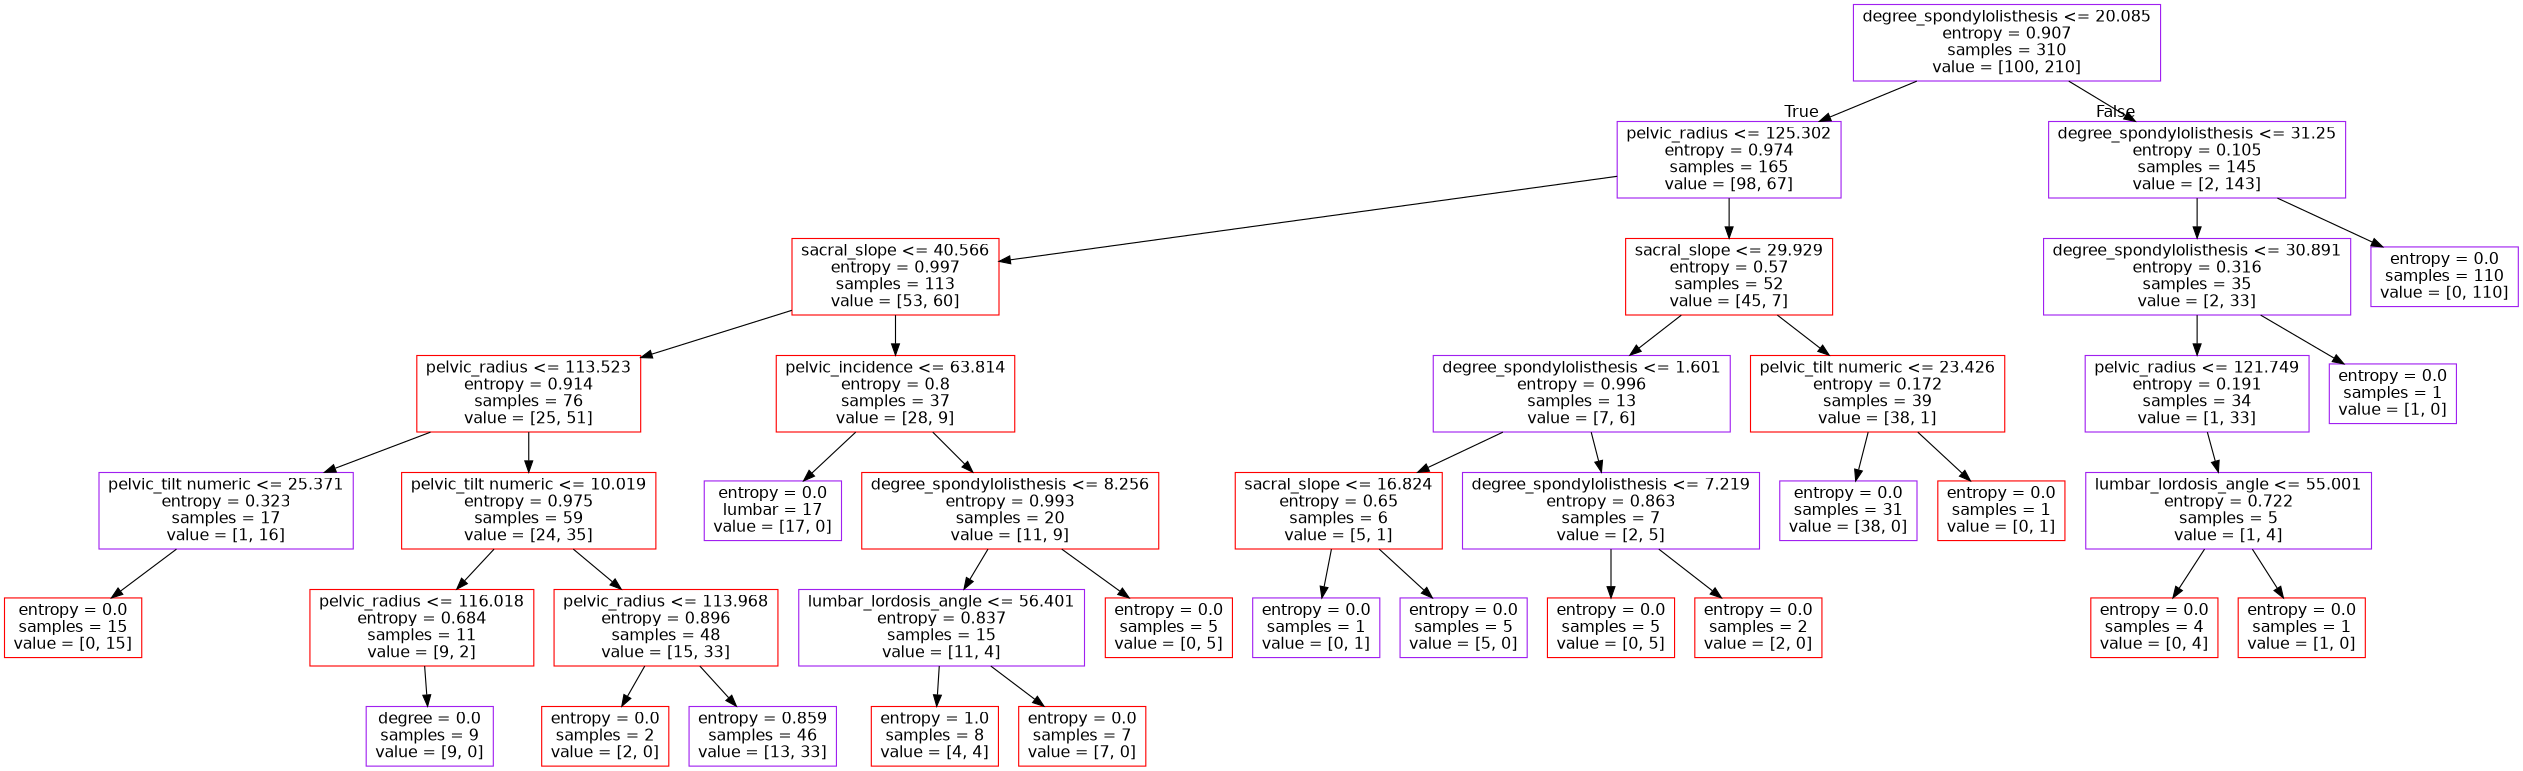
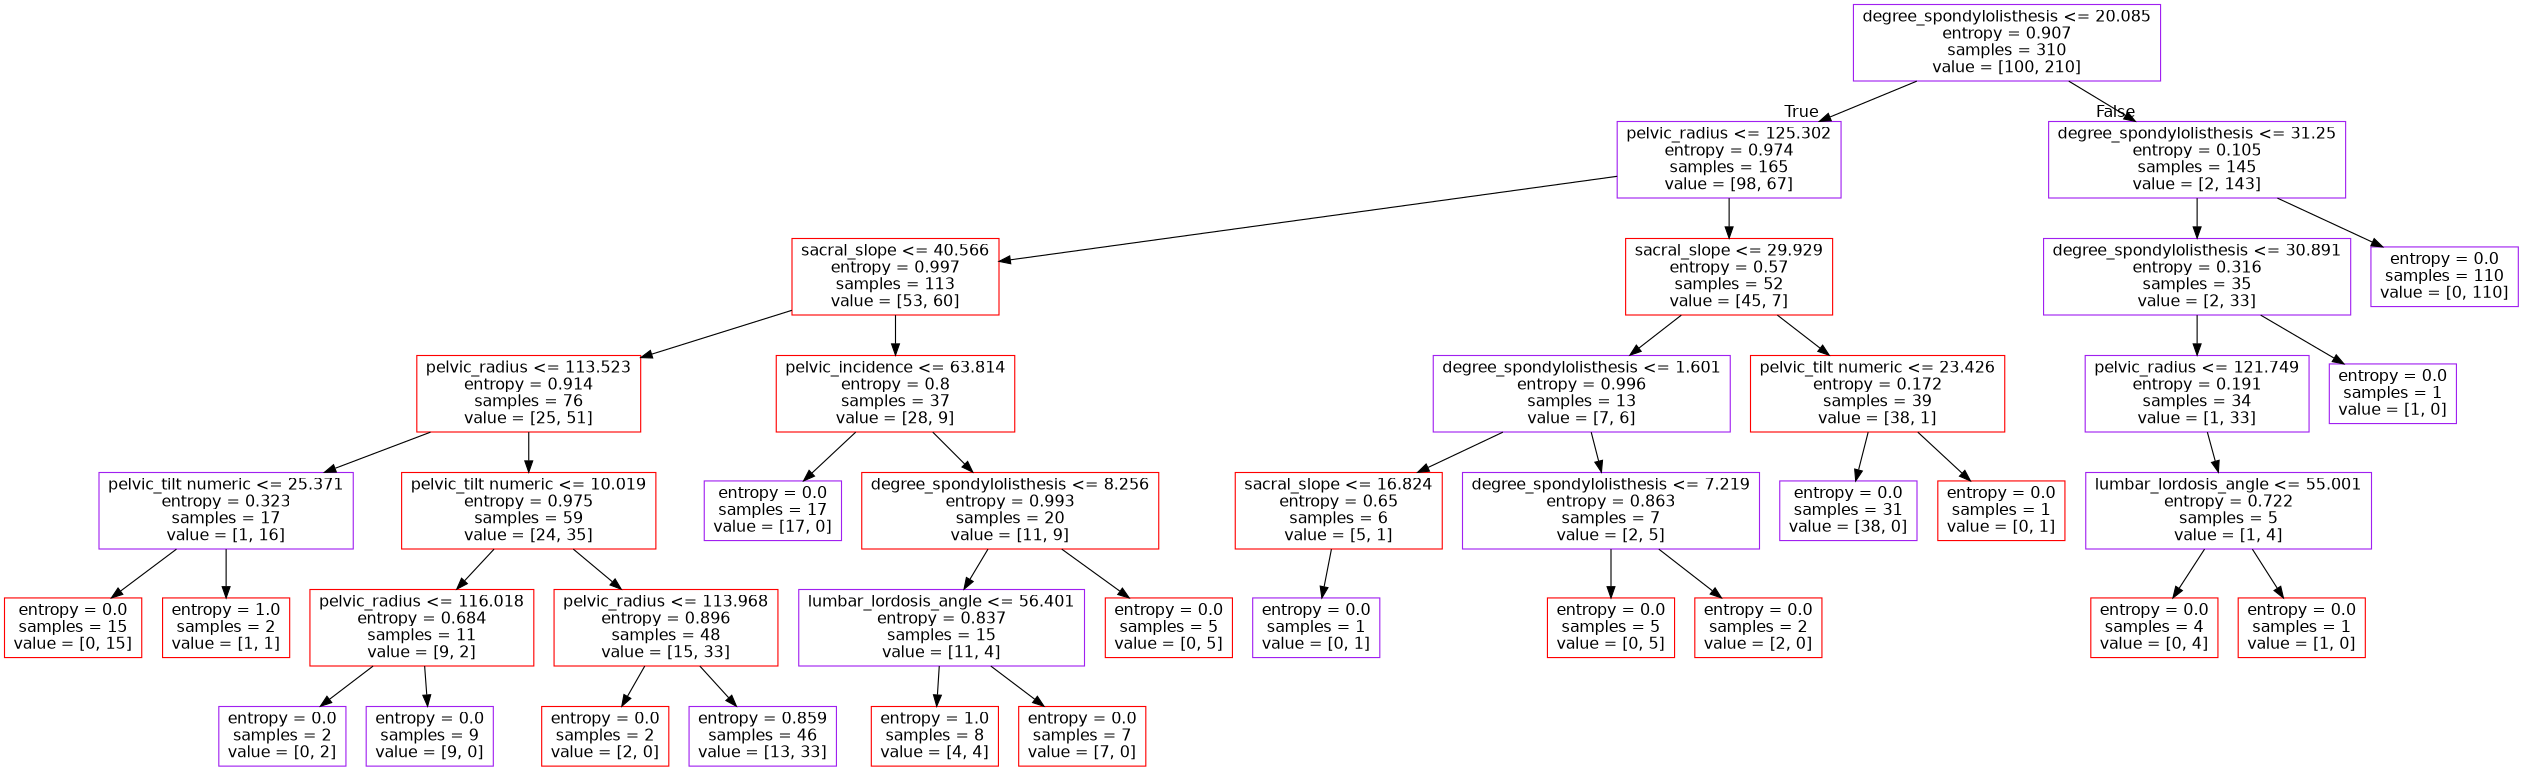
node "entropy = 0.0 lumbar = 17 value = [17, 0]": label "entropy = 0.0 lumbar = 17 value = [17, 0]" -> "entropy = 0.0 samples = 17 value = [17, 0]"
node "entropy = 1.0 samples = 2 value = [1, 1]": added
node "entropy = 0.0 samples = 5 value = [5, 0]": removed
node "entropy = 0.0 samples = 2 value = [0, 2]": added
node "degree = 0.0 samples = 9 value = [9, 0]": label "degree = 0.0 samples = 9 value = [9, 0]" -> "entropy = 0.0 samples = 9 value = [9, 0]"
